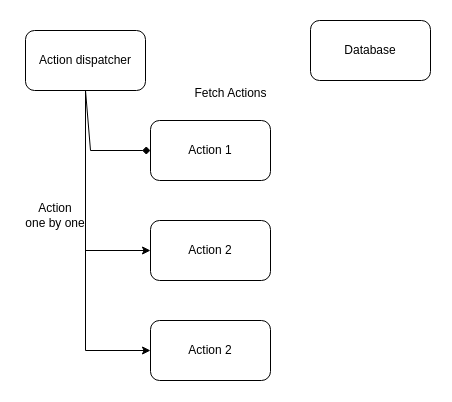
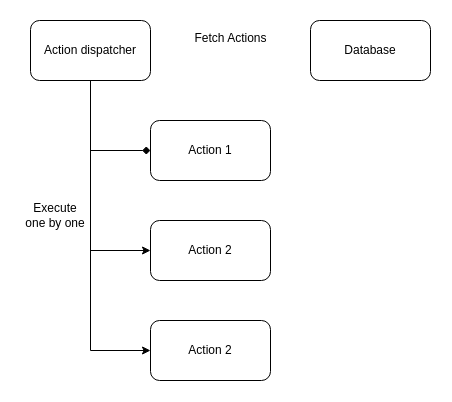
node "Action dispatcher": moved (86, 61) -> (91, 51)
node "Fetch Actions": moved (231, 94) -> (231, 39)
node "Action one by one": label "Action one by one" -> "Execute one by one"
